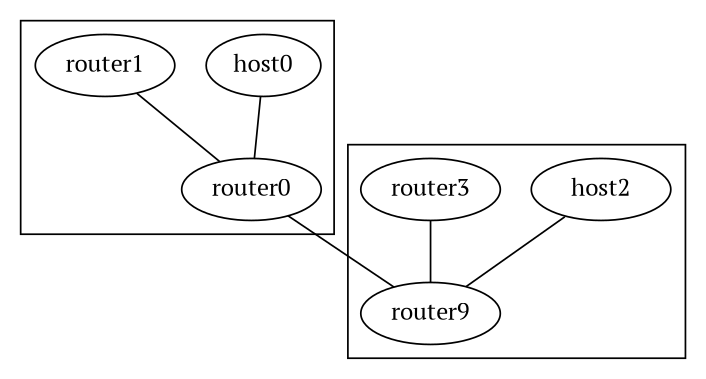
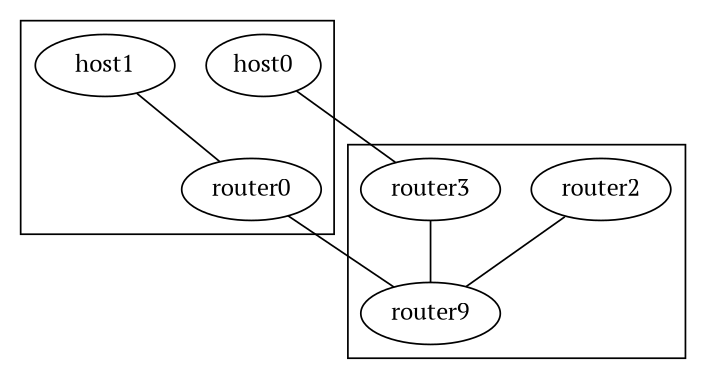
node "router1": label "router1" -> "host1"
edge "host0" -- "router0": now "host0" -- "router3"
node "host2": label "host2" -> "router2"
